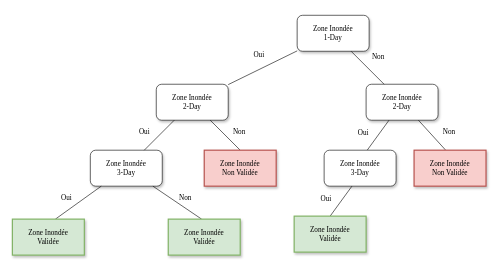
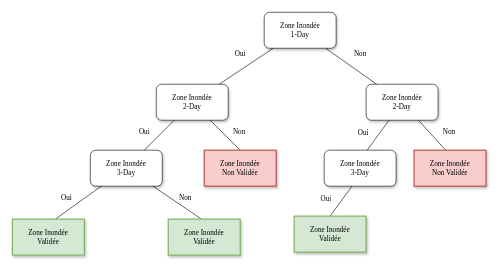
node "Zone Inondée 1-Day": moved (333, 33) -> (300, 30)
